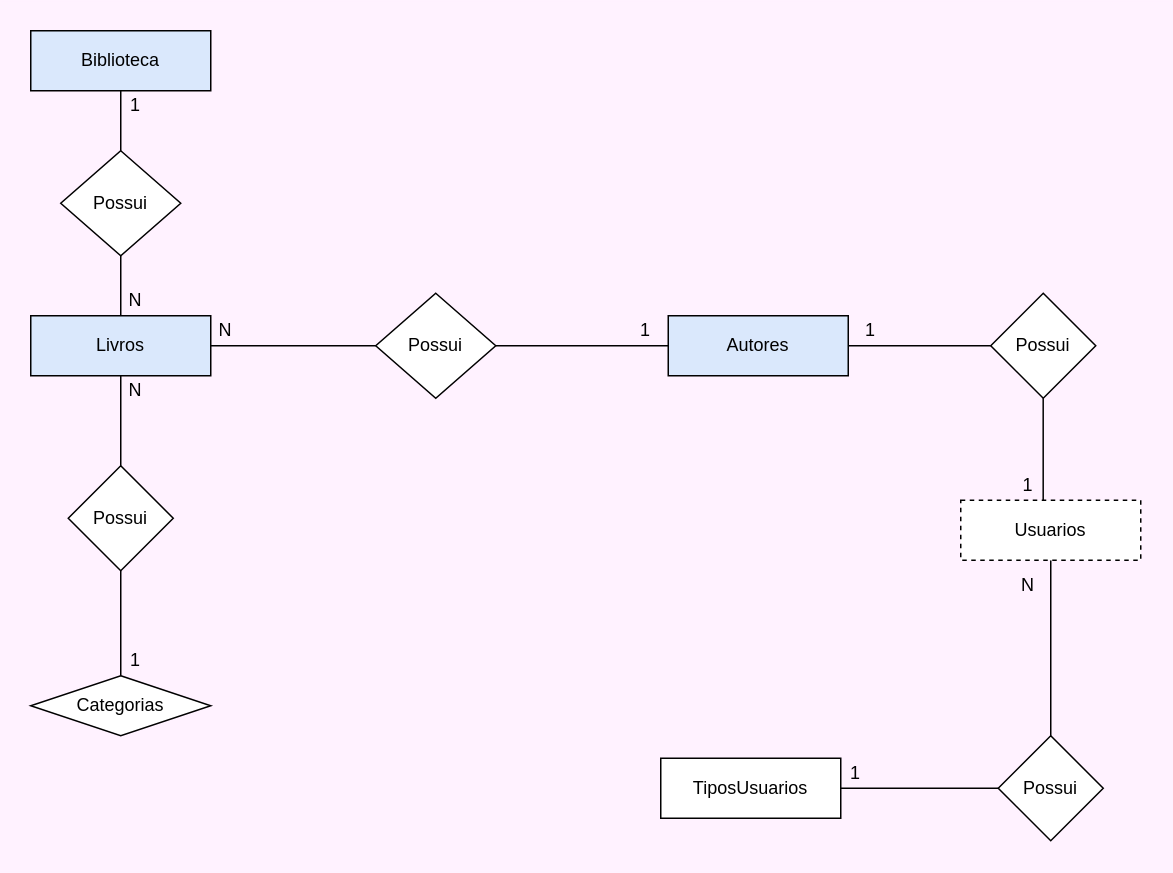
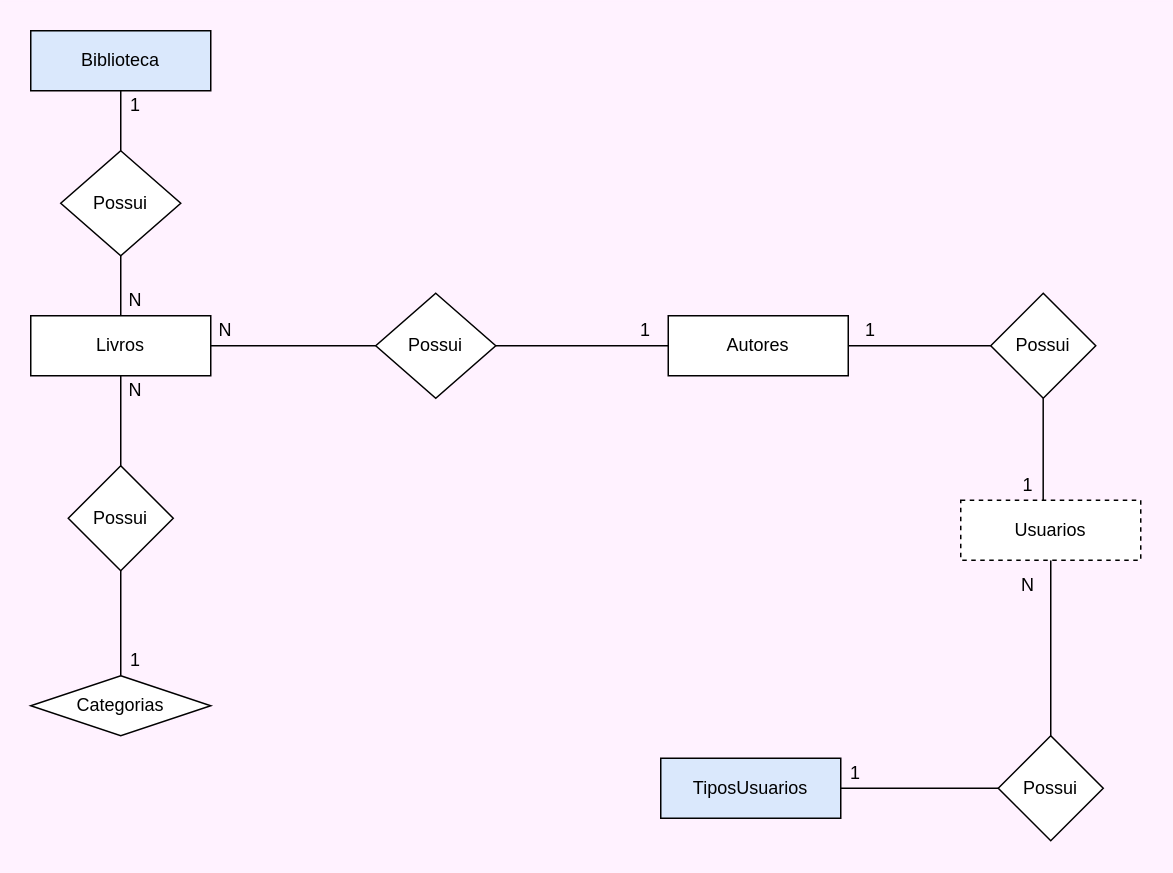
node "Livros": fillcolor #dae8fc -> #ffffff
node "Autores": fillcolor #dae8fc -> #ffffff
node "TiposUsuarios": fillcolor #ffffff -> #dae8fc
